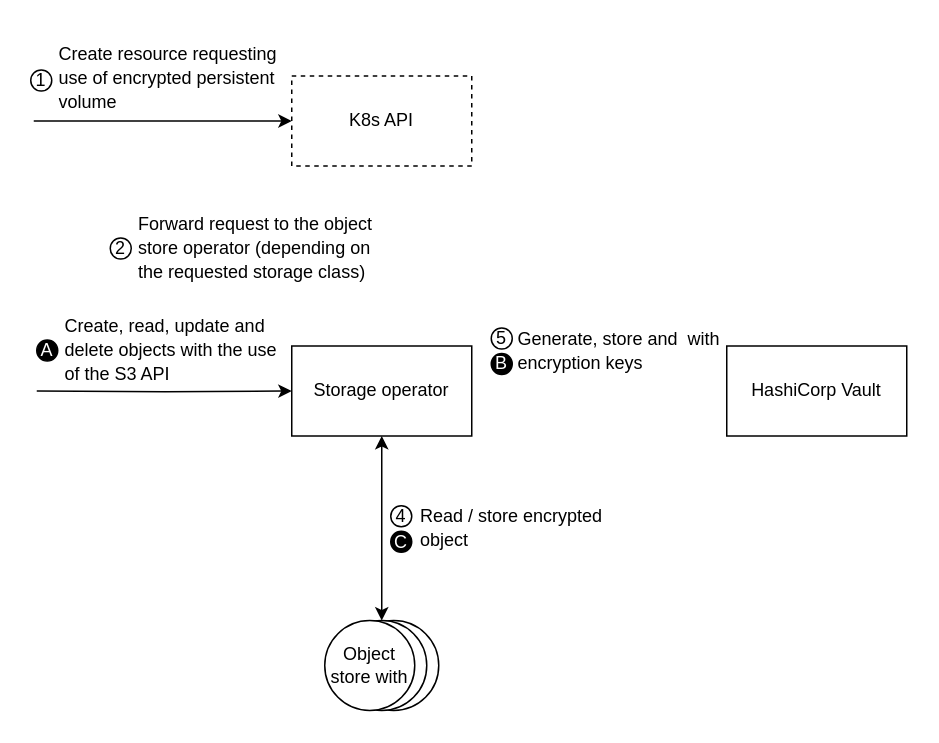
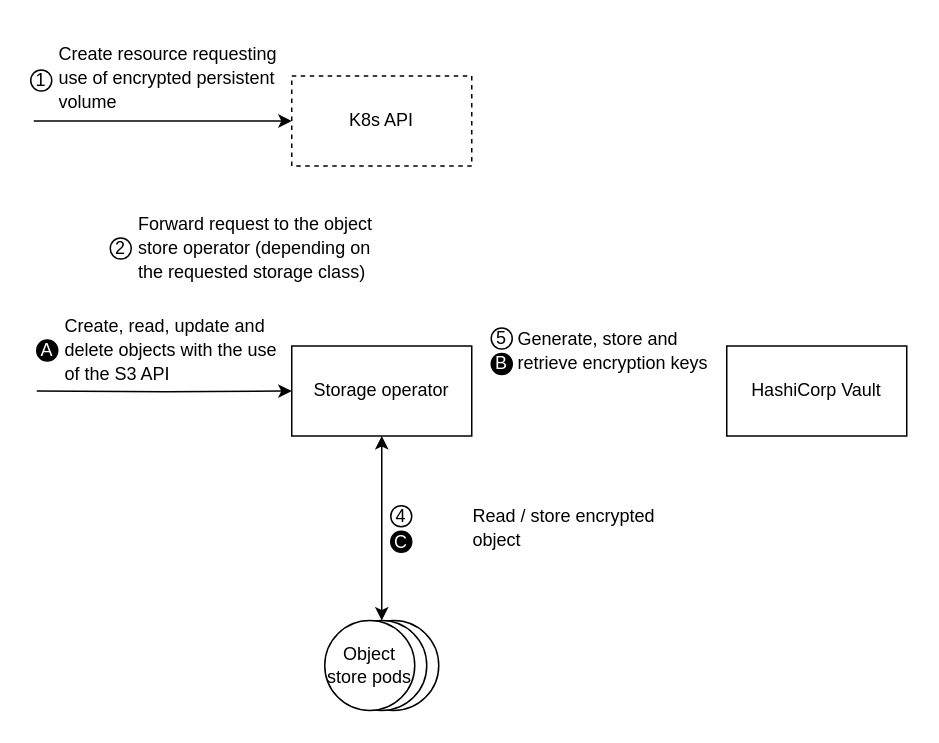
node "Generate, store and with encryption keys": label "Generate, store and with encryption keys" -> "Generate, store and retrieve encryption keys"
node "Read / store encrypted object": moved (515, 533) -> (567, 533)
node "Object store with": label "Object store with" -> "Object store pods"
